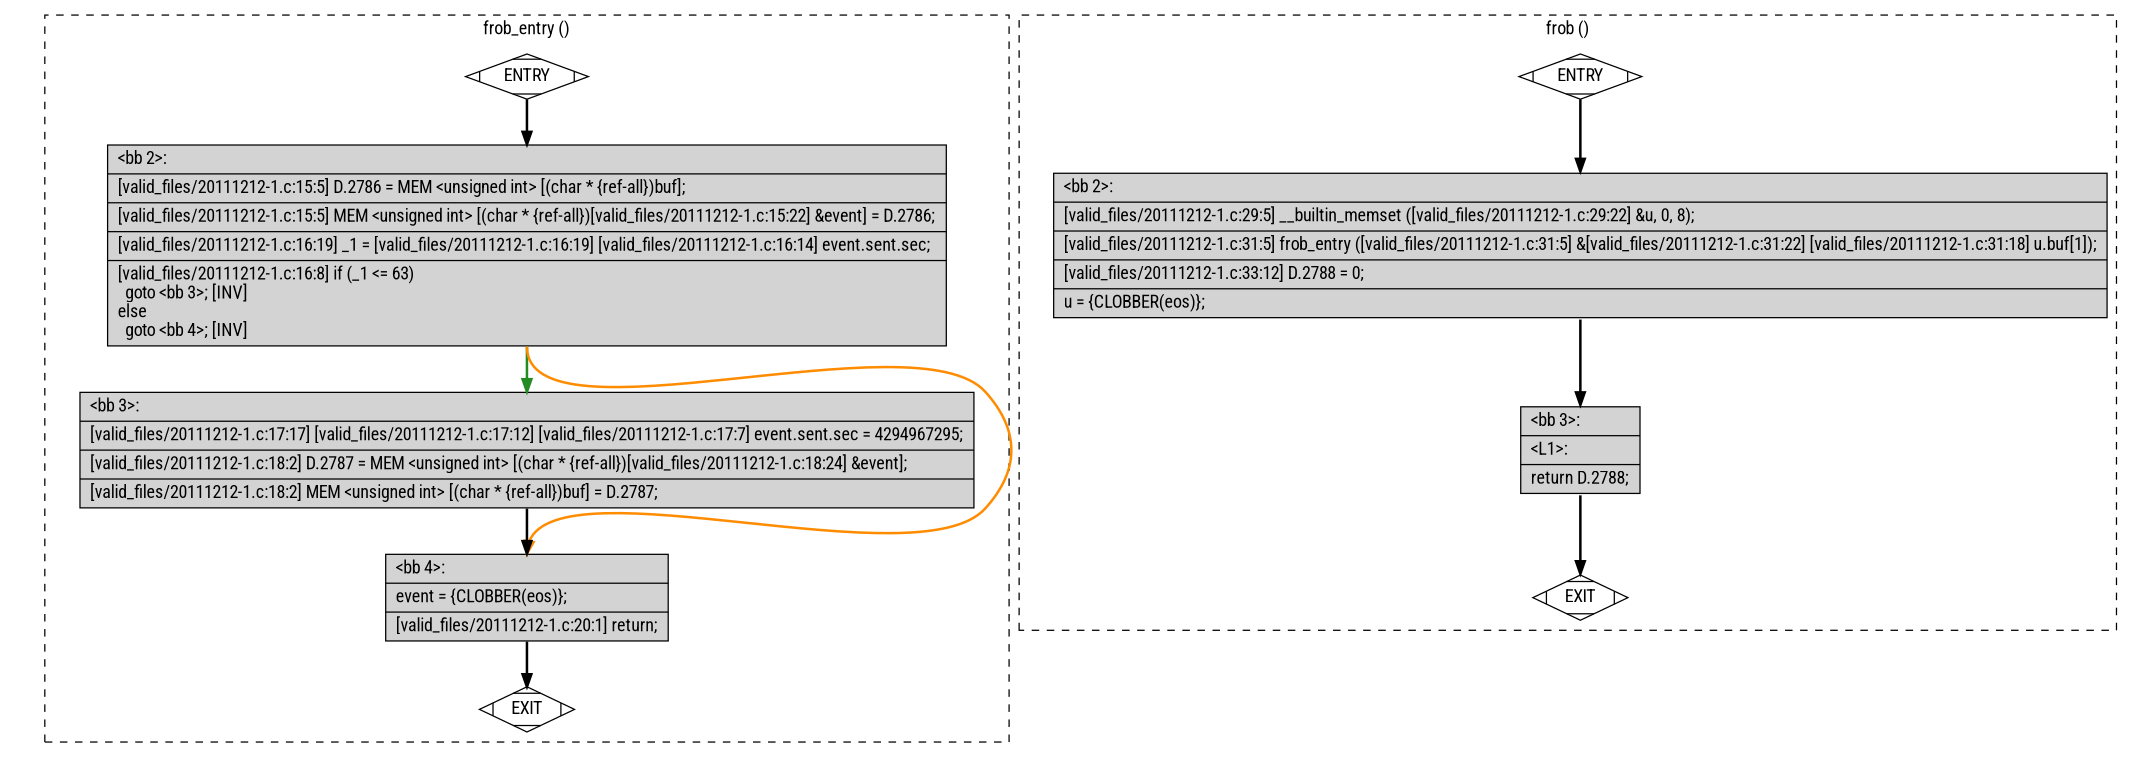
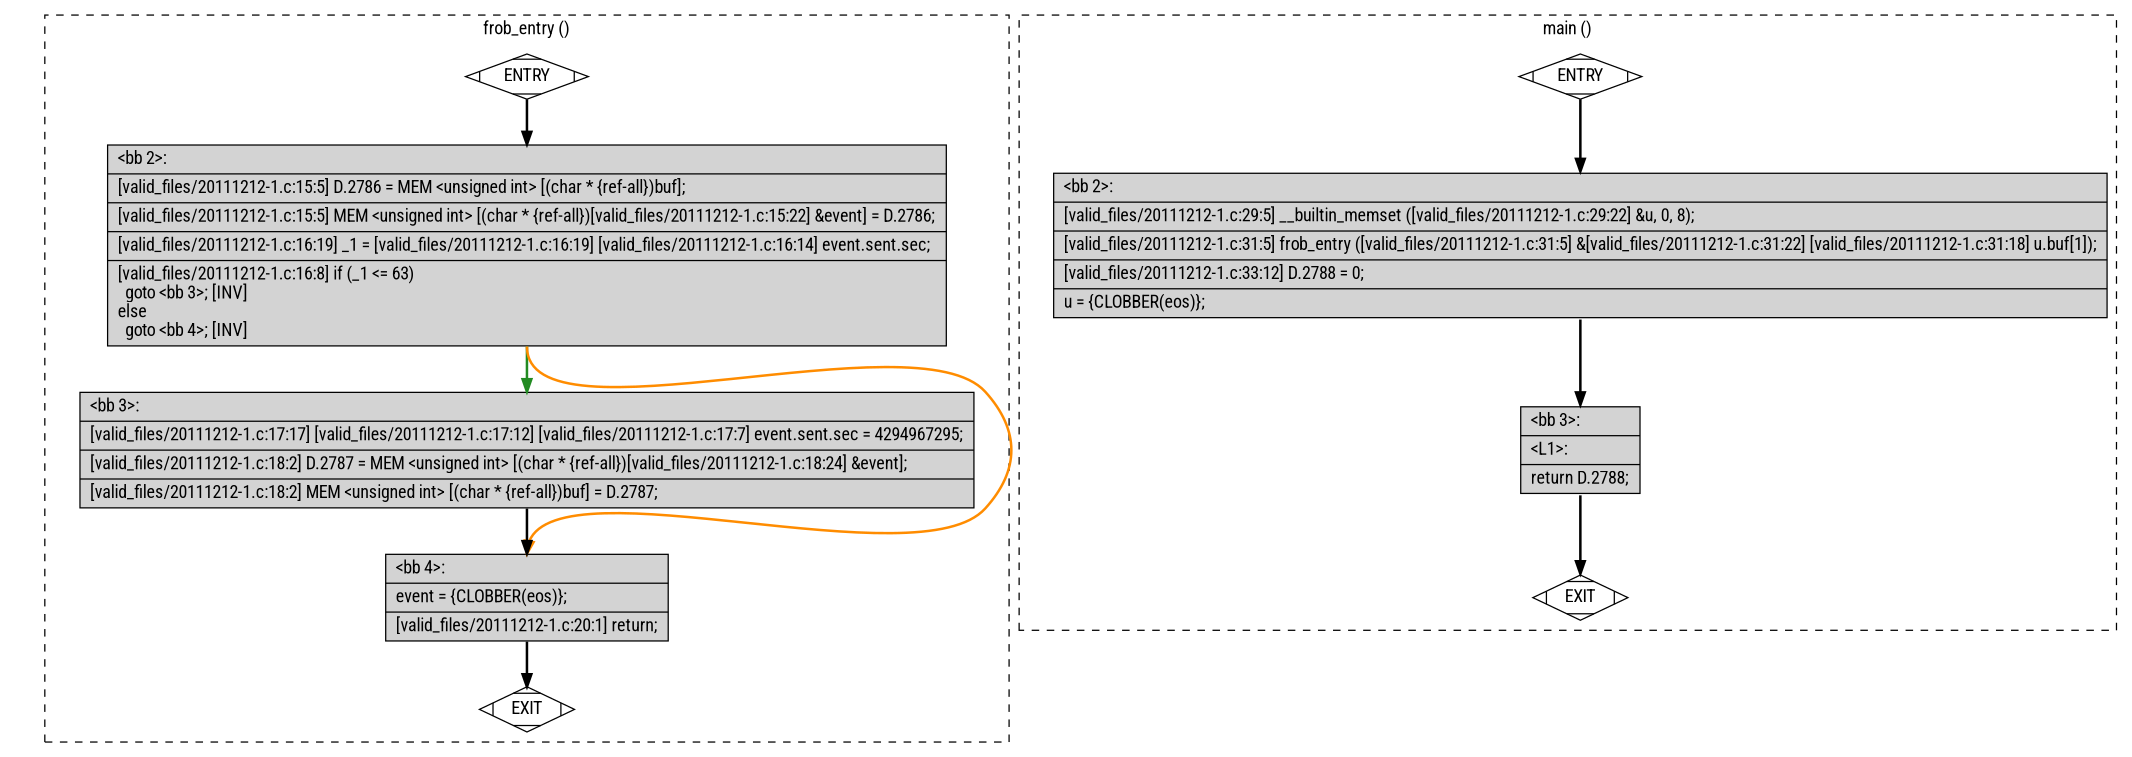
cluster "frob ()": label "frob ()" -> "main ()"
